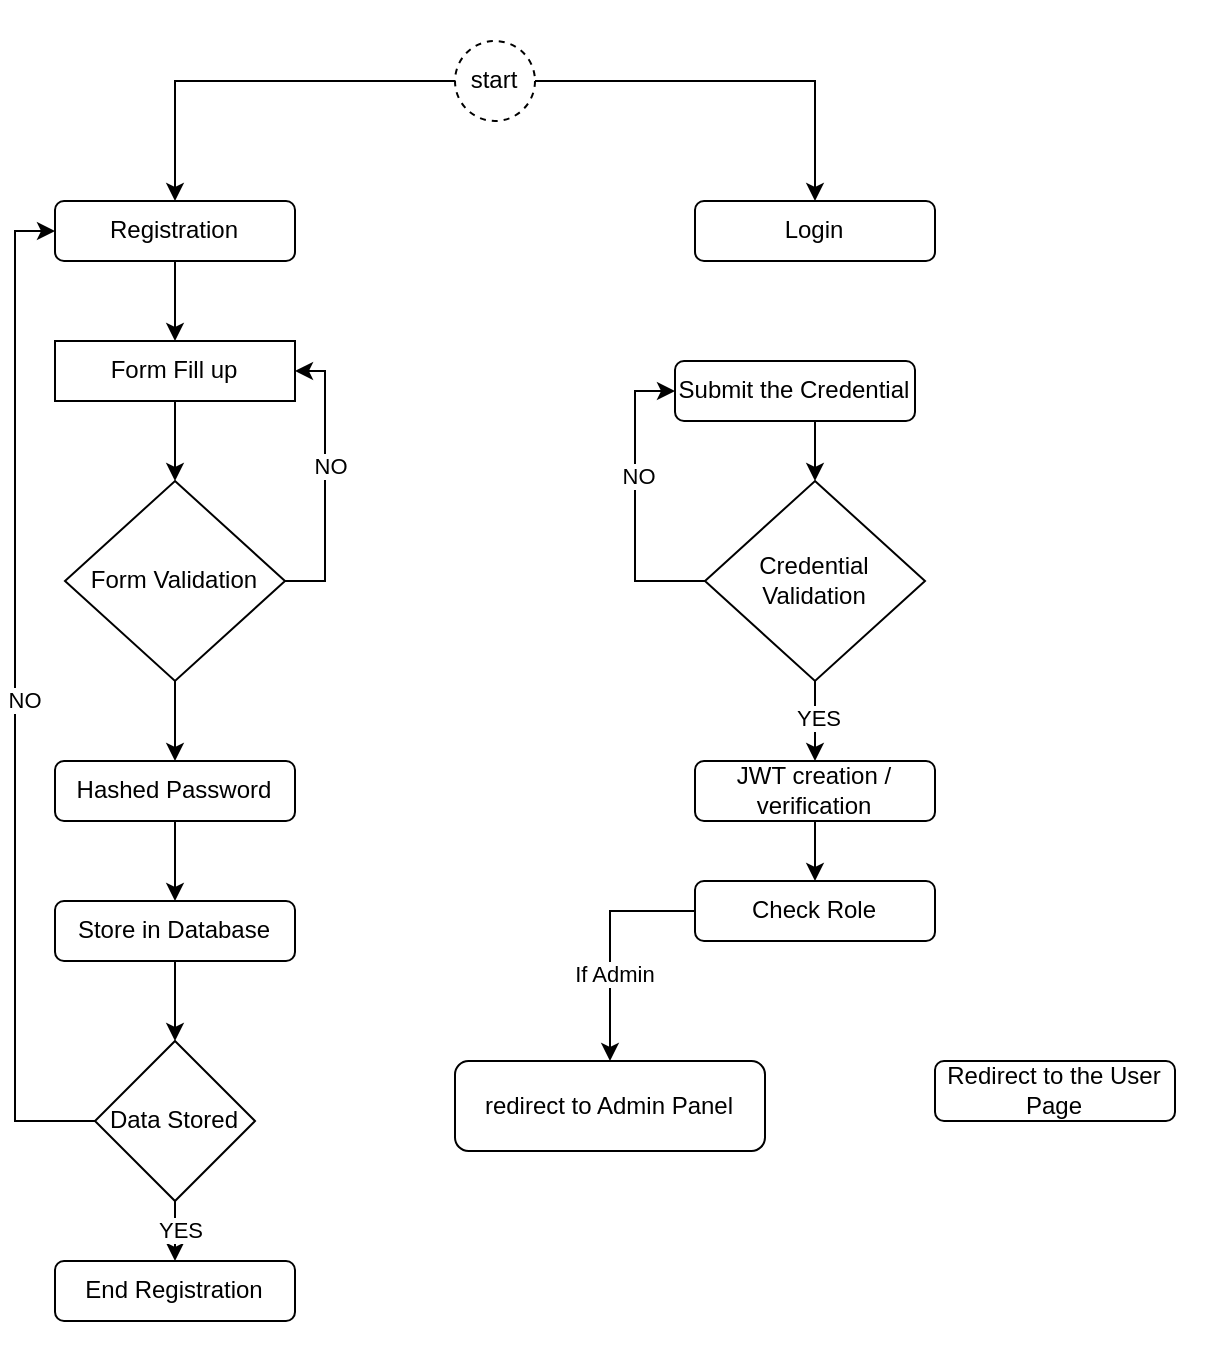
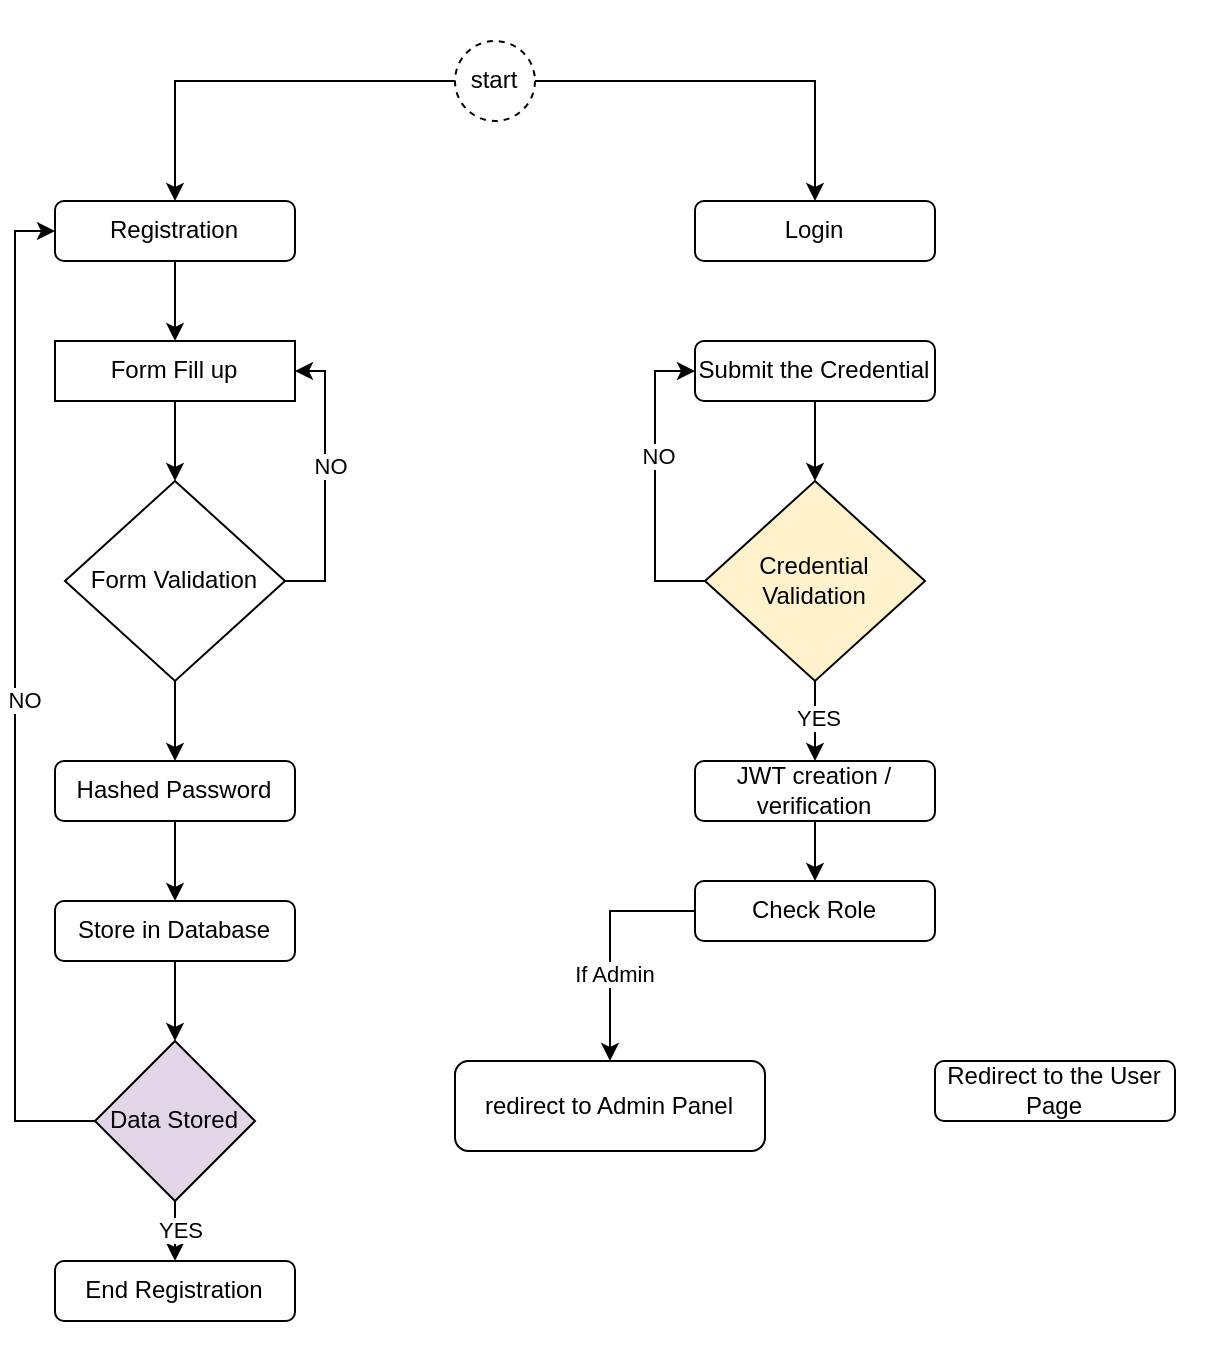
node "Submit the Credential": moved (795, 391) -> (815, 371)
node "Credential Validation": fillcolor #ffffff -> #fff2cc
node "Data Stored": fillcolor #ffffff -> #e1d5e7
